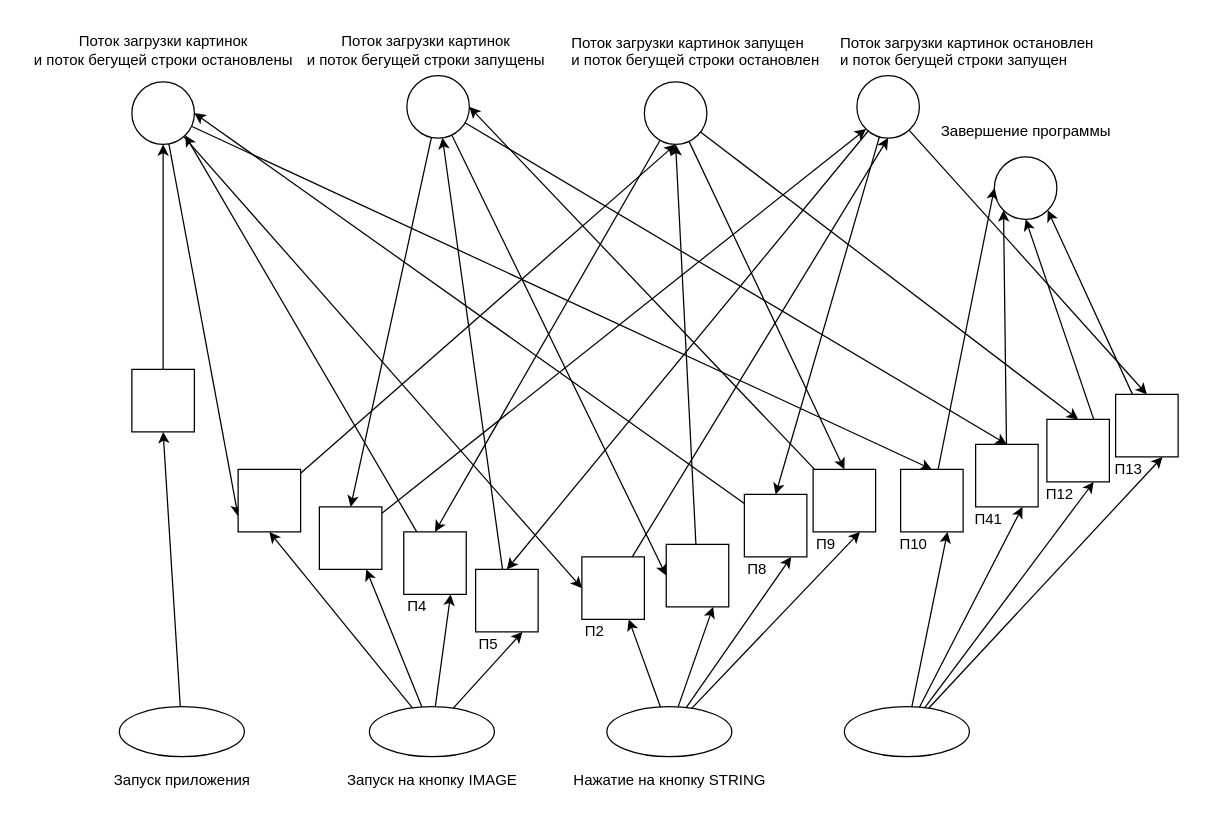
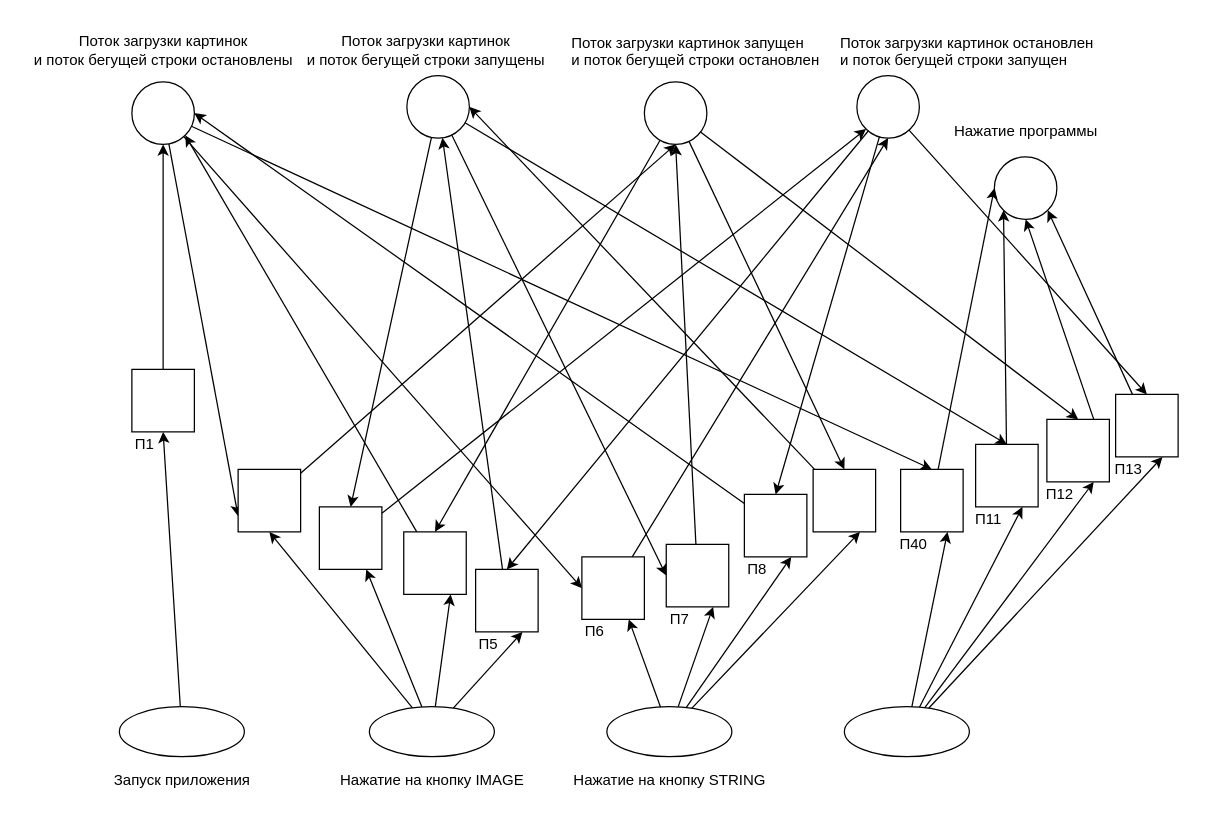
node "Завершение программы": label "Завершение программы" -> "Нажатие программы"
node "П1": added
node "П41": label "П41" -> "П11"
node "П9": removed
node "П10": label "П10" -> "П40"
node "П4": removed
node "П7": added
node "П2": label "П2" -> "П6"
node "Запуск на кнопку IMAGE": label "Запуск на кнопку IMAGE" -> "Нажатие на кнопку IMAGE"
